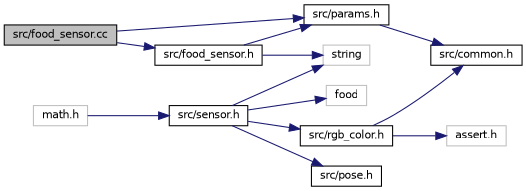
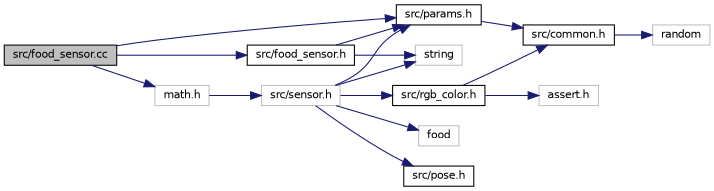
node "random": added
edge "src/sensor.h" -> "src/params.h": added
edge "src/food_sensor.cc" -> "math.h": added
node "src/sensor.h": color black -> grey75
